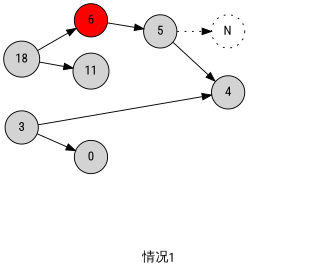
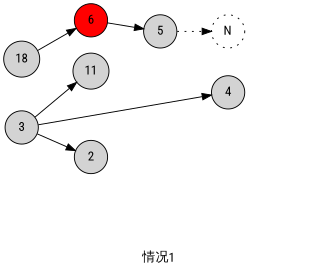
edge "5" -> "4": removed
edge "18" -> "11": now "3" -> "11"
node "0": label "0" -> "2"
